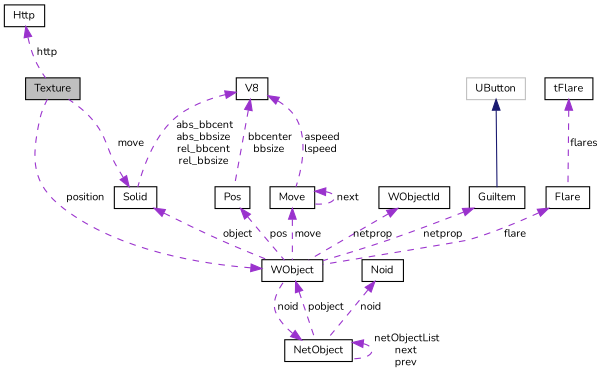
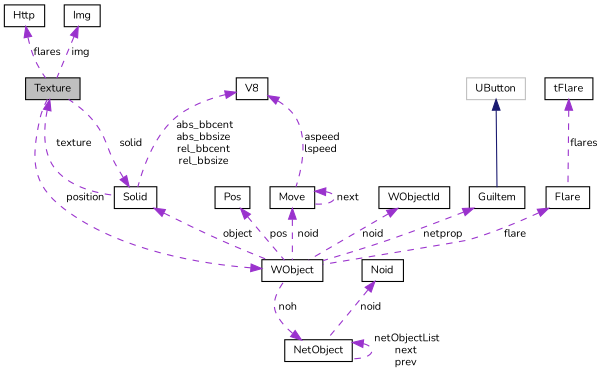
node "Img": added
edge "Texture" -> "Http": label " http" -> " flares"
edge "Texture" -> "Solid": label " move" -> " solid"
edge "Pos" -> "V8": removed, label "bbcenter bbsize"
edge "Solid" -> "Texture": added, label "texture"
edge "WObject" -> "Move": label " move" -> " noid"
edge "WObject" -> "WObjectId": label " netprop" -> " noid"
edge "WObject" -> "NetObject": label " noid" -> " noh"
edge "NetObject" -> "WObject": removed, label "pobject"
